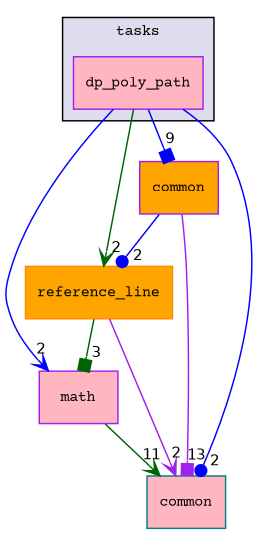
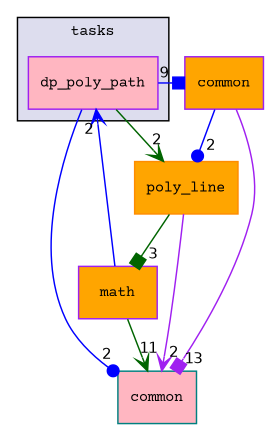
edge "dp_poly_path" -> "math": reversed
node "reference_line": label "reference_line" -> "poly_line"
node "math": fillcolor lightpink -> orange
